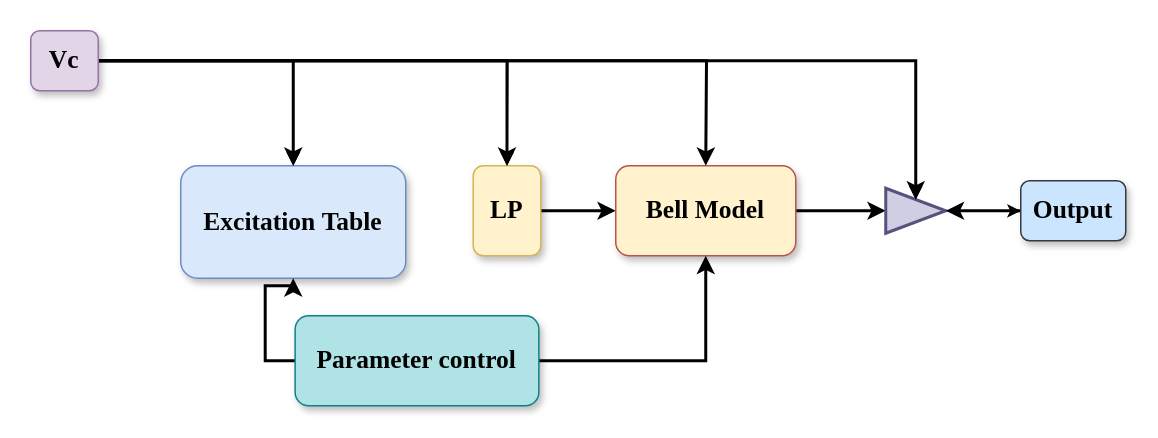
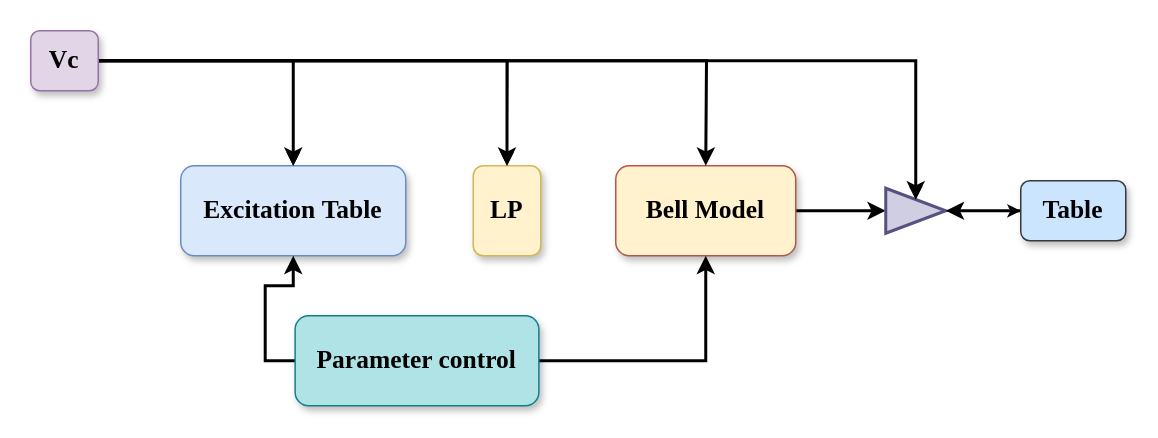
edge "LP" -> "Bell Model": removed
node "Output": label "Output" -> "Table"
node "Excitation Table": size 225x113 -> 225x90
